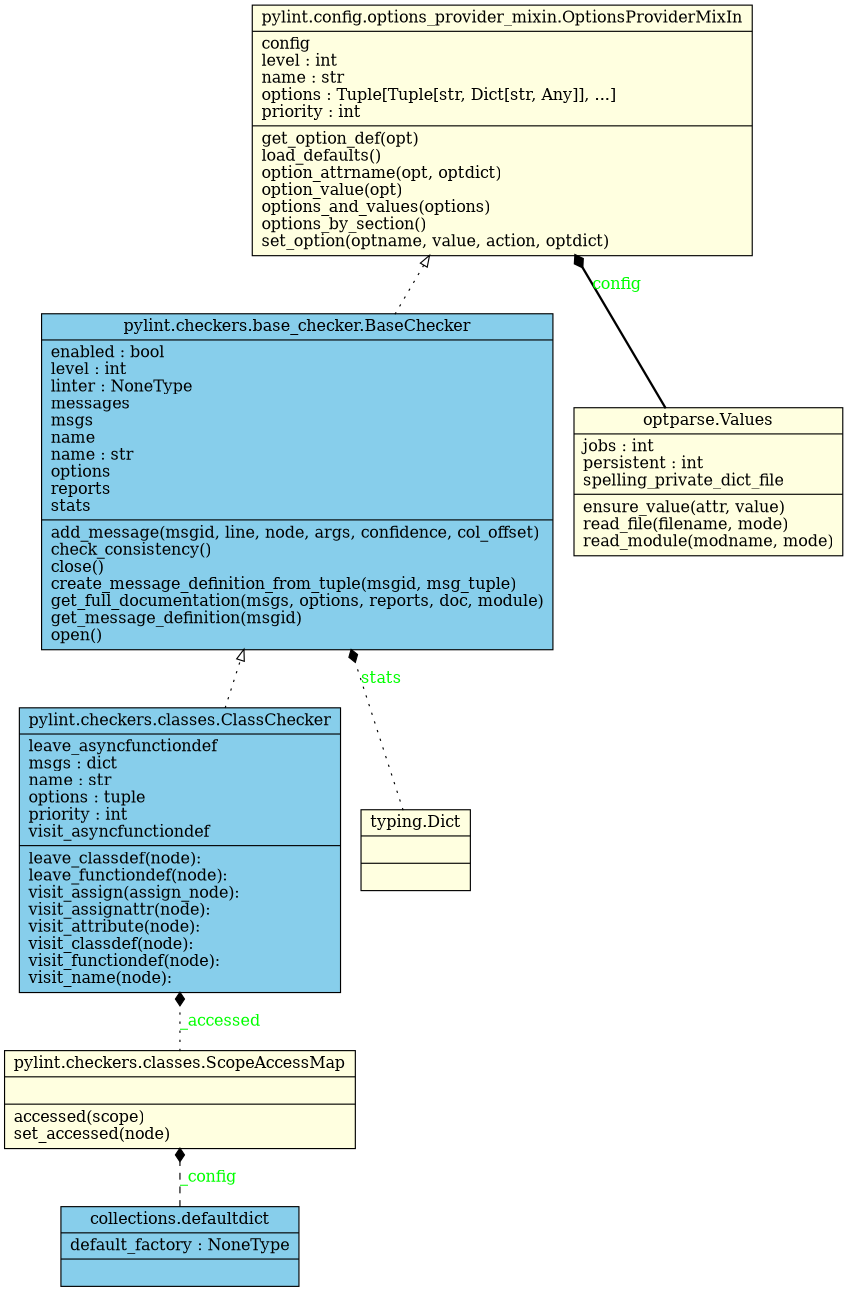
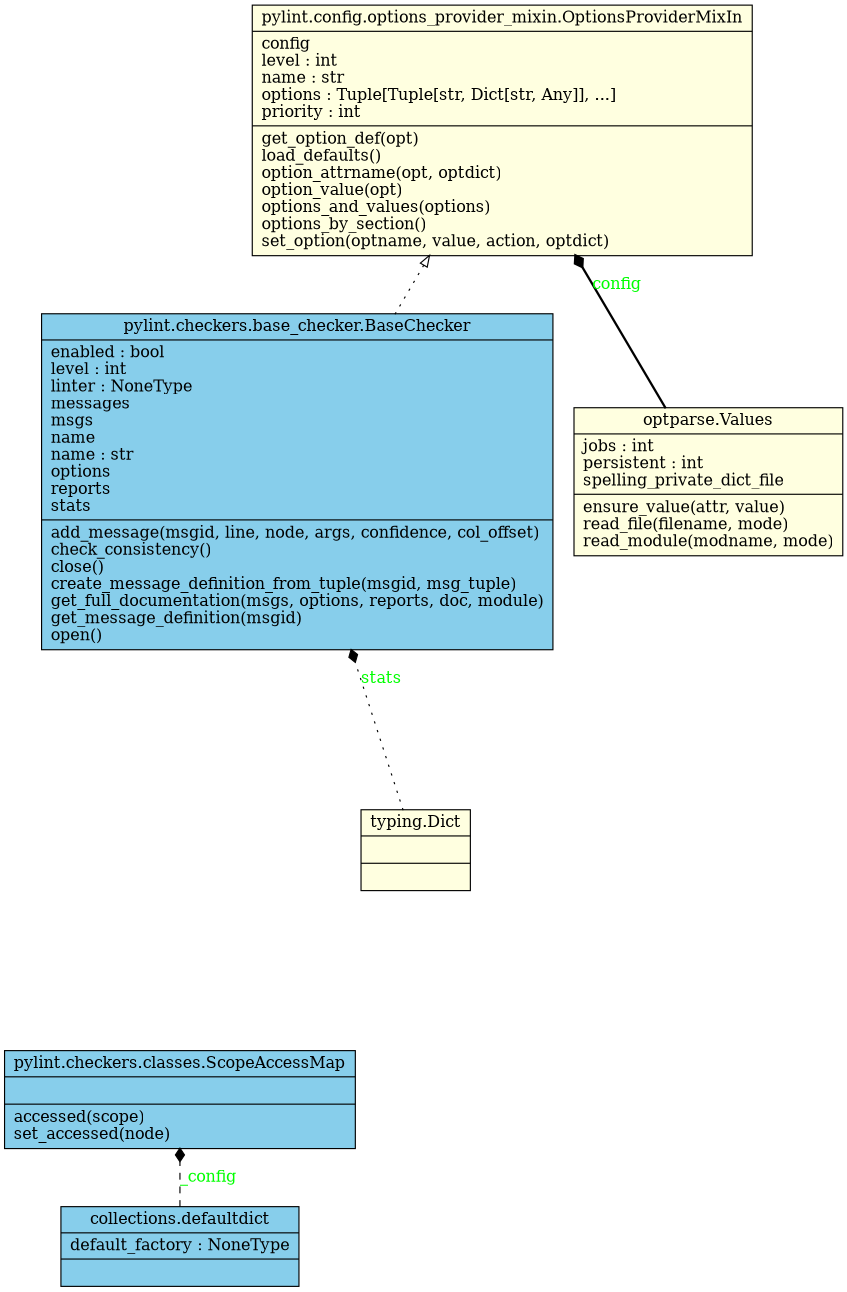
node "pylint.checkers.classes.ClassChecker": removed
node "pylint.checkers.classes.ScopeAccessMap": fillcolor lightyellow -> skyblue
